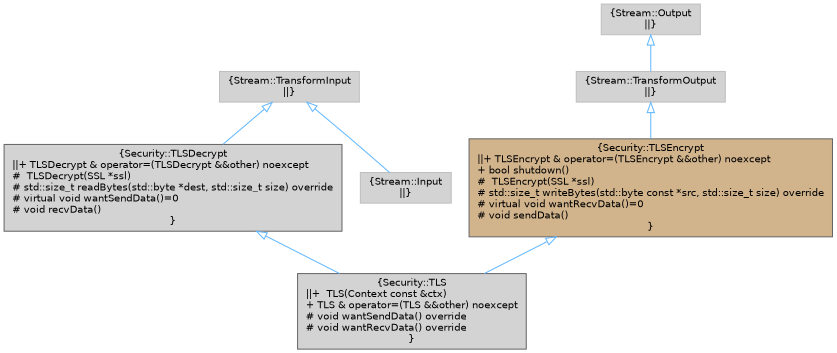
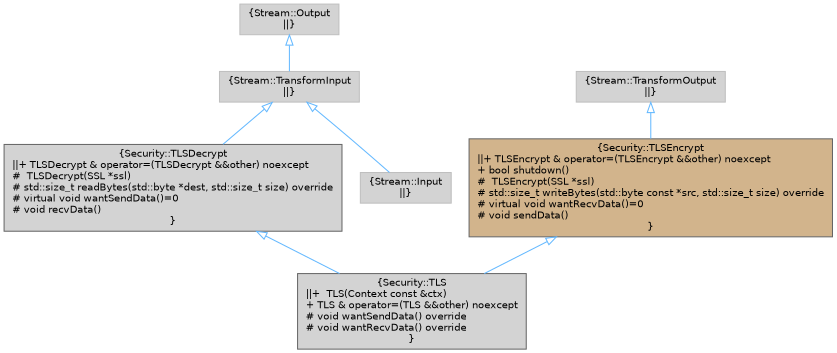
edge "{Stream::TransformOutput ||}" -> "{Stream::Output ||}": now "{Stream::TransformInput ||}" -> "{Stream::Output ||}"
